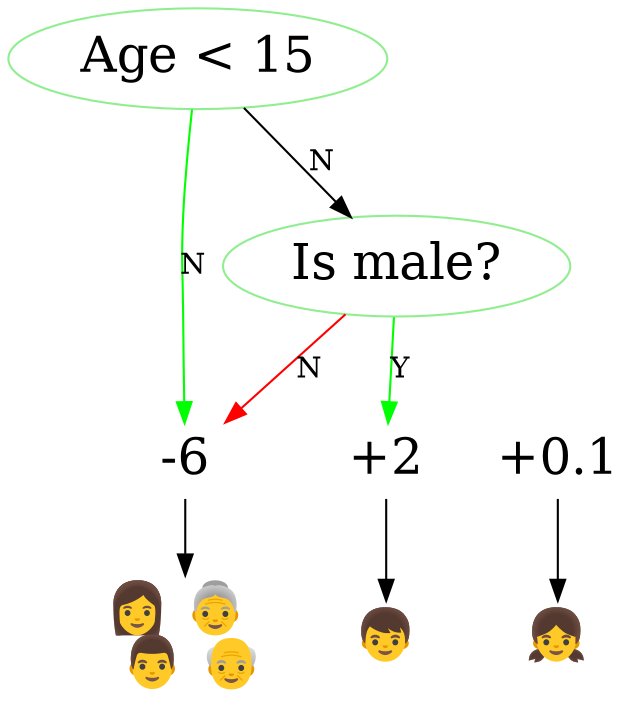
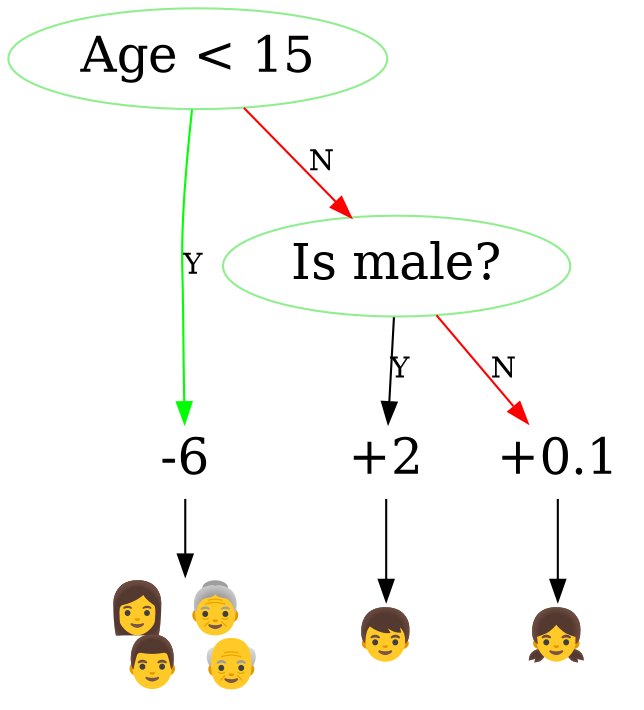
edge "Age < 15" -> "Is male?": color black -> red
edge "Age < 15" -> "-6": label "N" -> "Y"
edge "Is male?" -> "+2": color green -> black
edge "Is male?" -> "-6": now "Is male?" -> "+0.1"
